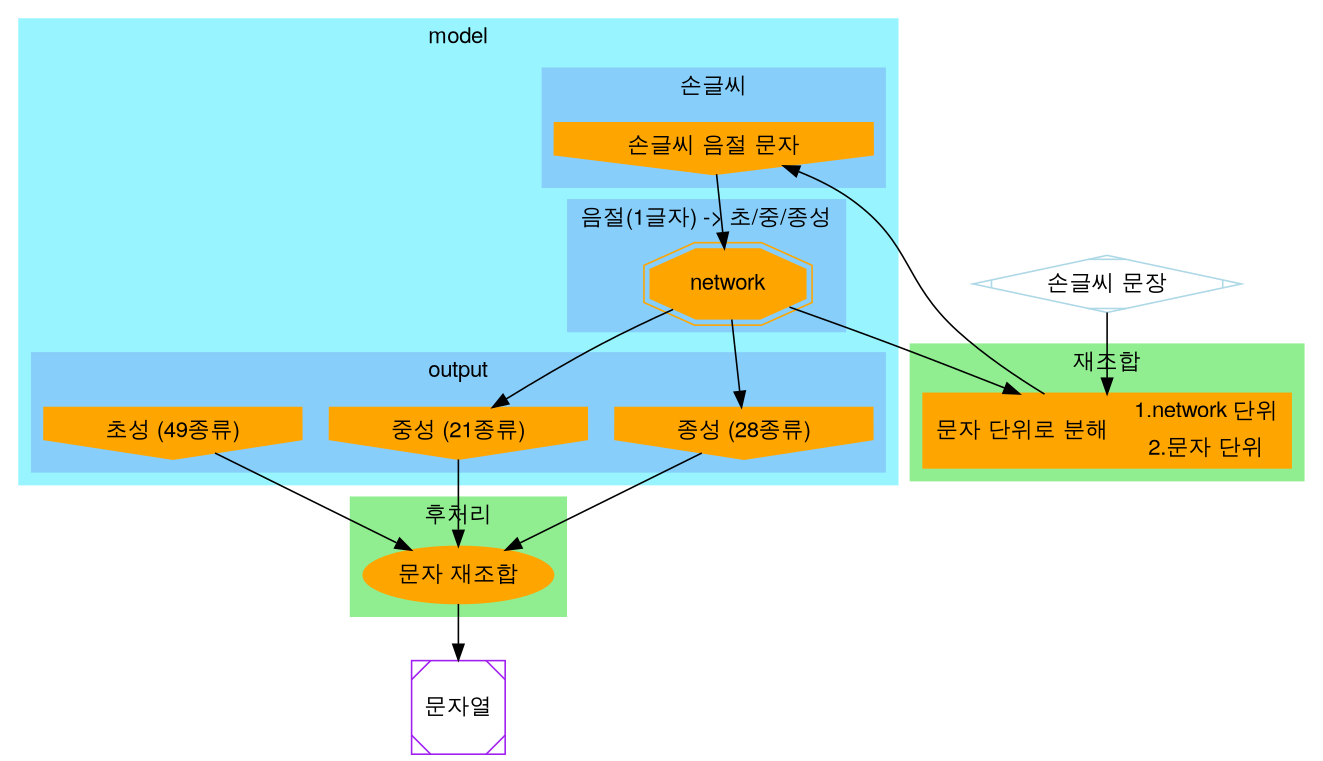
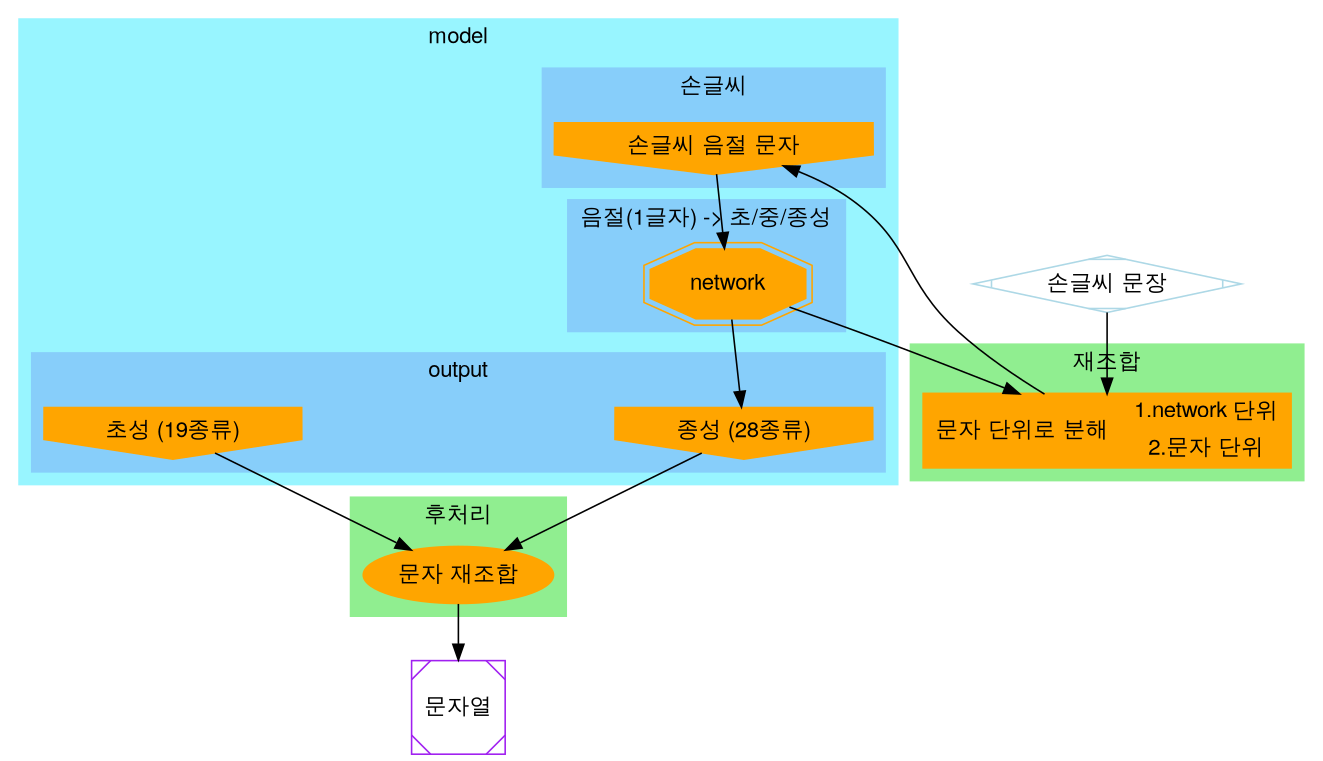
node "초성 (49종류)": label "초성 (49종류)" -> "초성 (19종류)"
node "중성 (21종류)": removed
